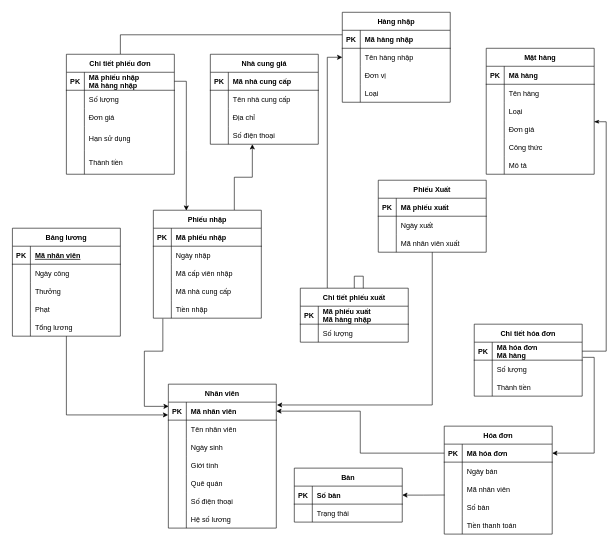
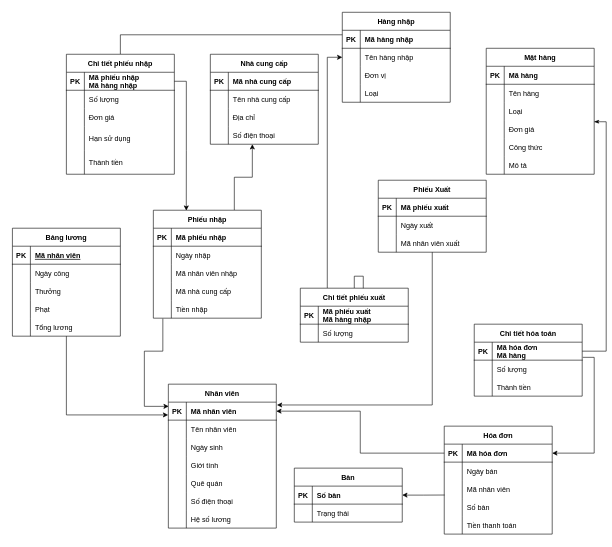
node "Chi tiết phiếu đơn": label "Chi tiết phiếu đơn" -> "Chi tiết phiếu nhập"
node "Nhà cung giá": label "Nhà cung giá" -> "Nhà cung cấp"
node "Mã cấp viên nhập": label "Mã cấp viên nhập" -> "Mã nhân viên nhập"
node "Chi tiết hóa đơn": label "Chi tiết hóa đơn" -> "Chi tiết hóa toán"
